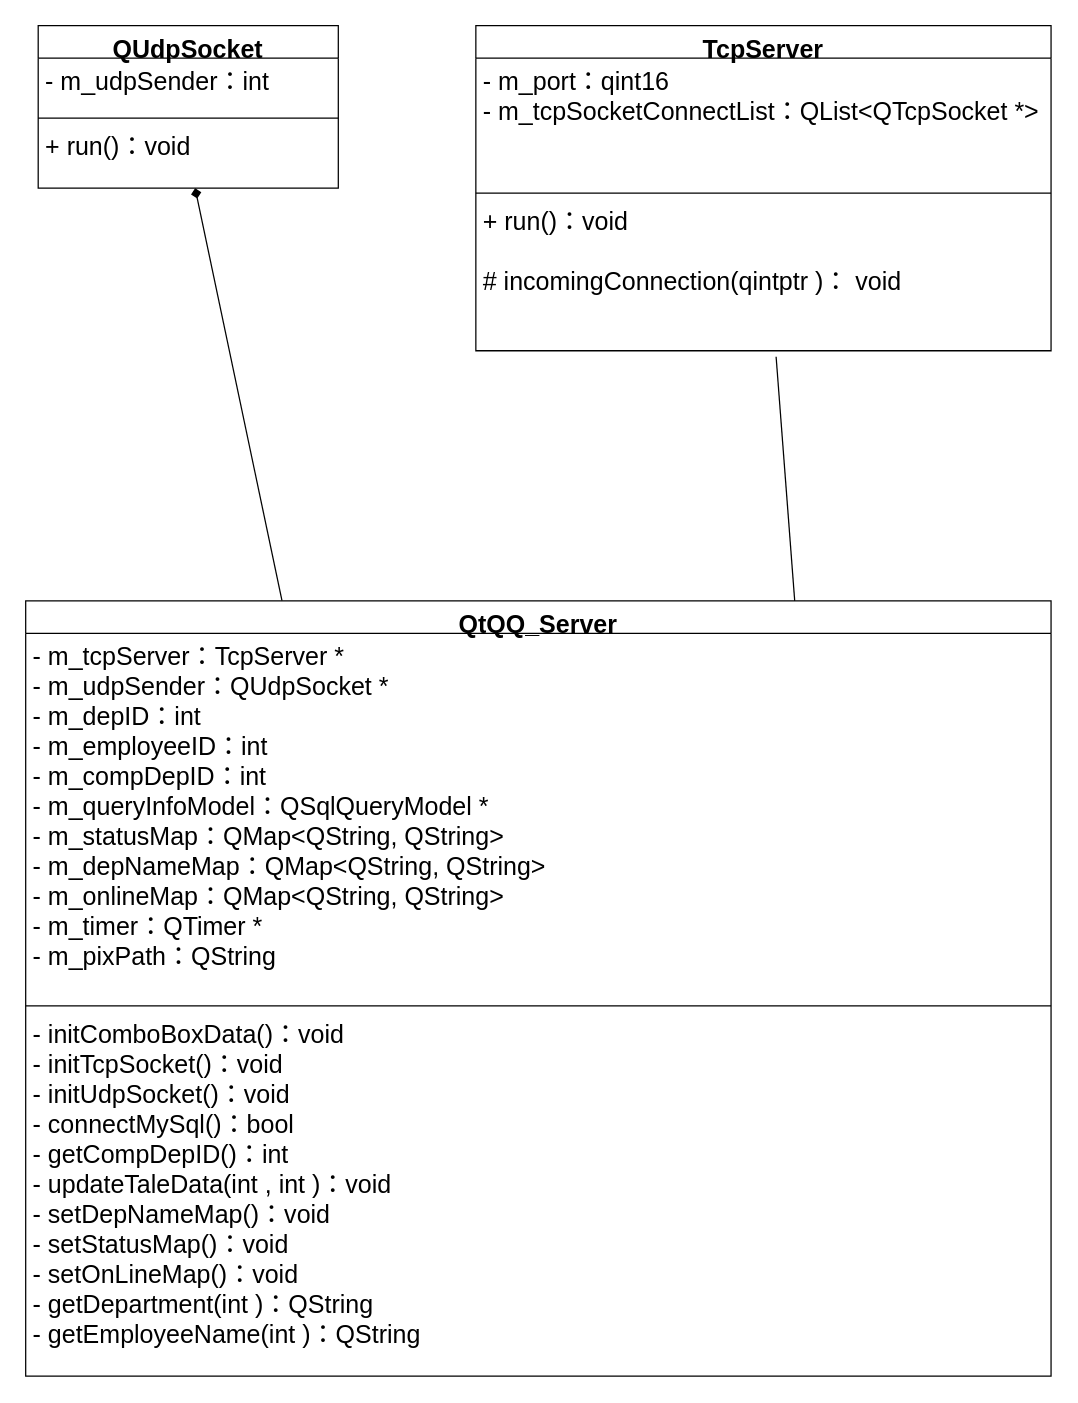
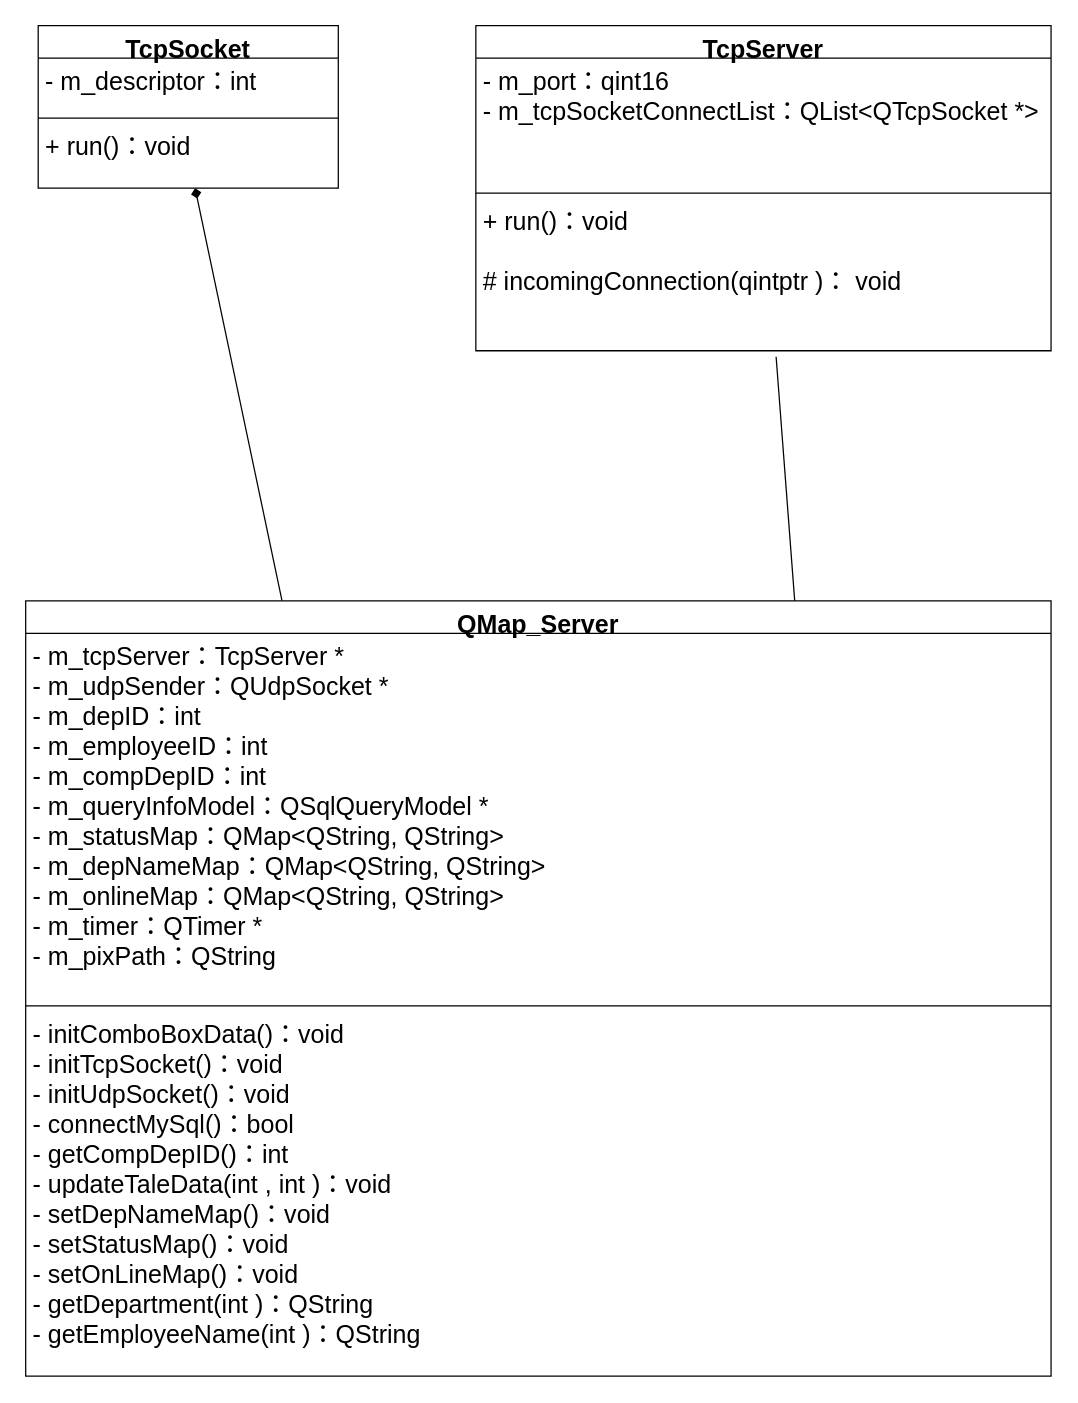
node "QUdpSocket": label "QUdpSocket" -> "TcpSocket"
node "- m_udpSender：int": label "- m_udpSender：int" -> "- m_descriptor：int"
node "QtQQ_Server": label "QtQQ_Server" -> "QMap_Server"
